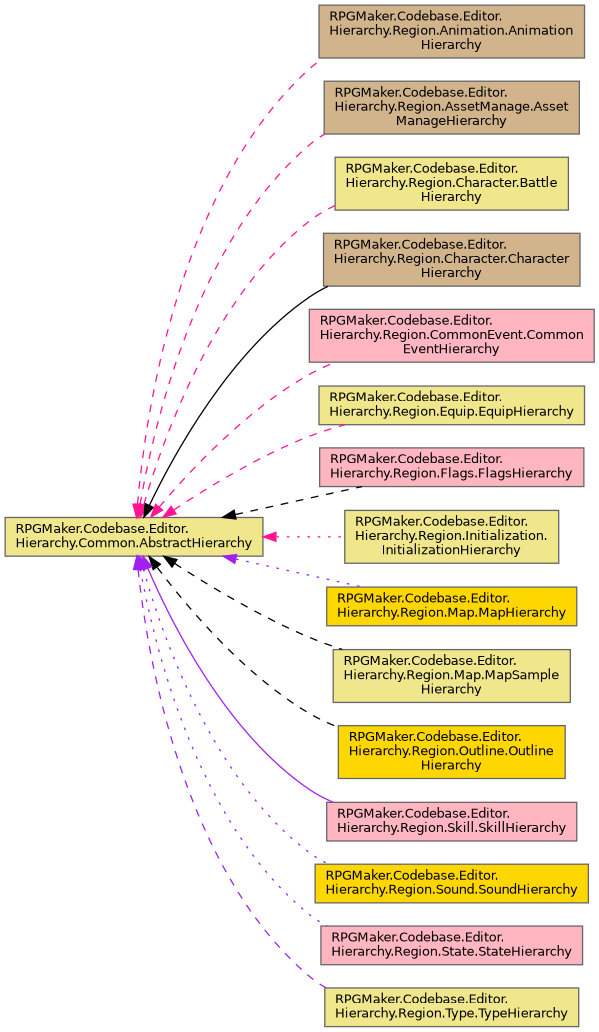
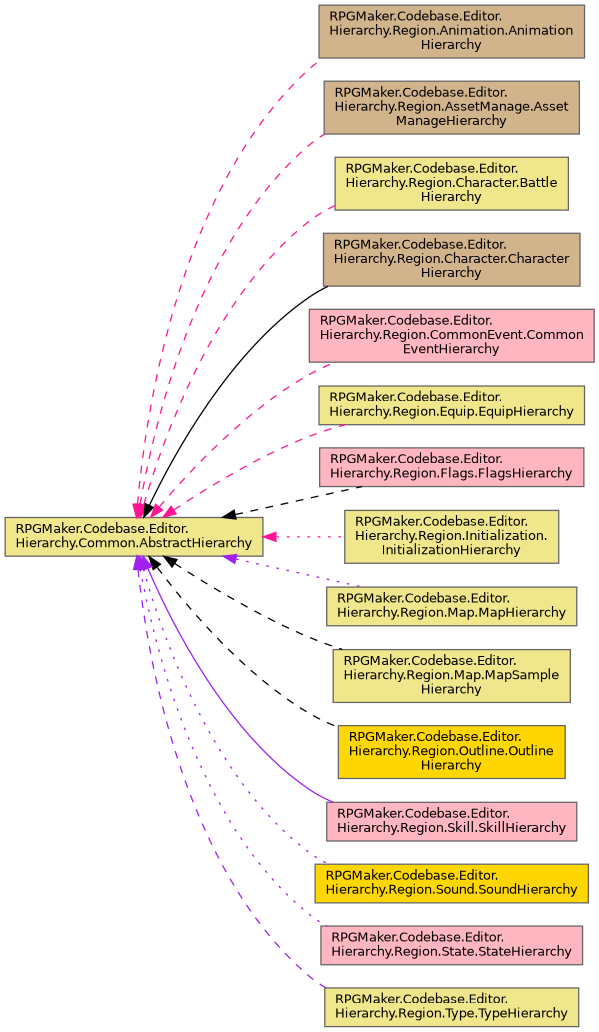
node "RPGMaker.Codebase.Editor. Hierarchy.Region.Map.MapHierarchy": fillcolor gold -> khaki
